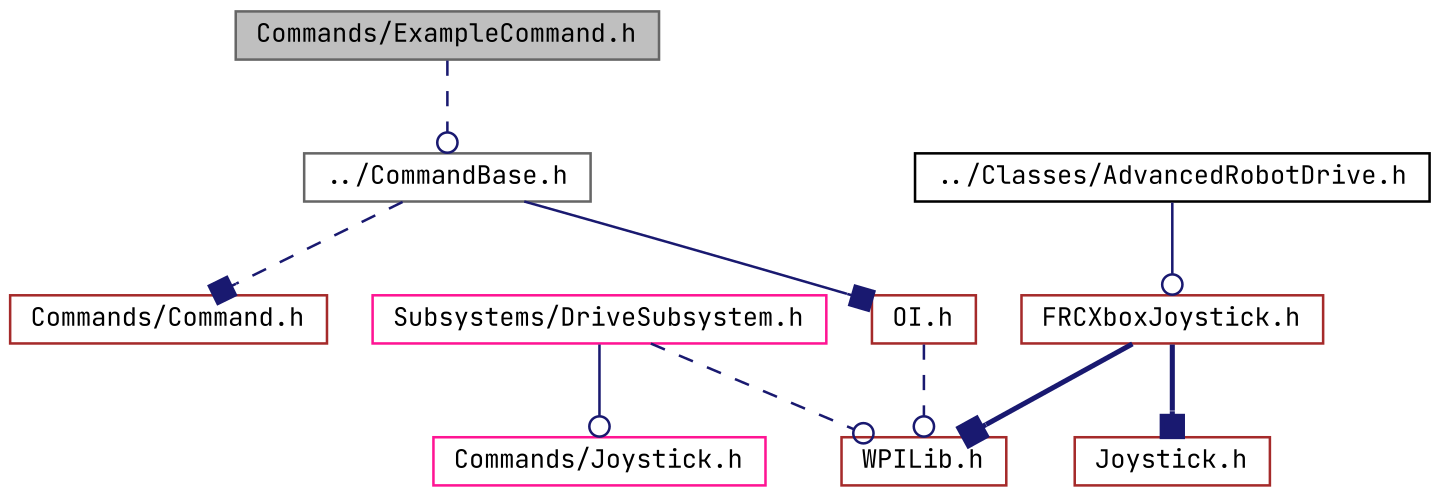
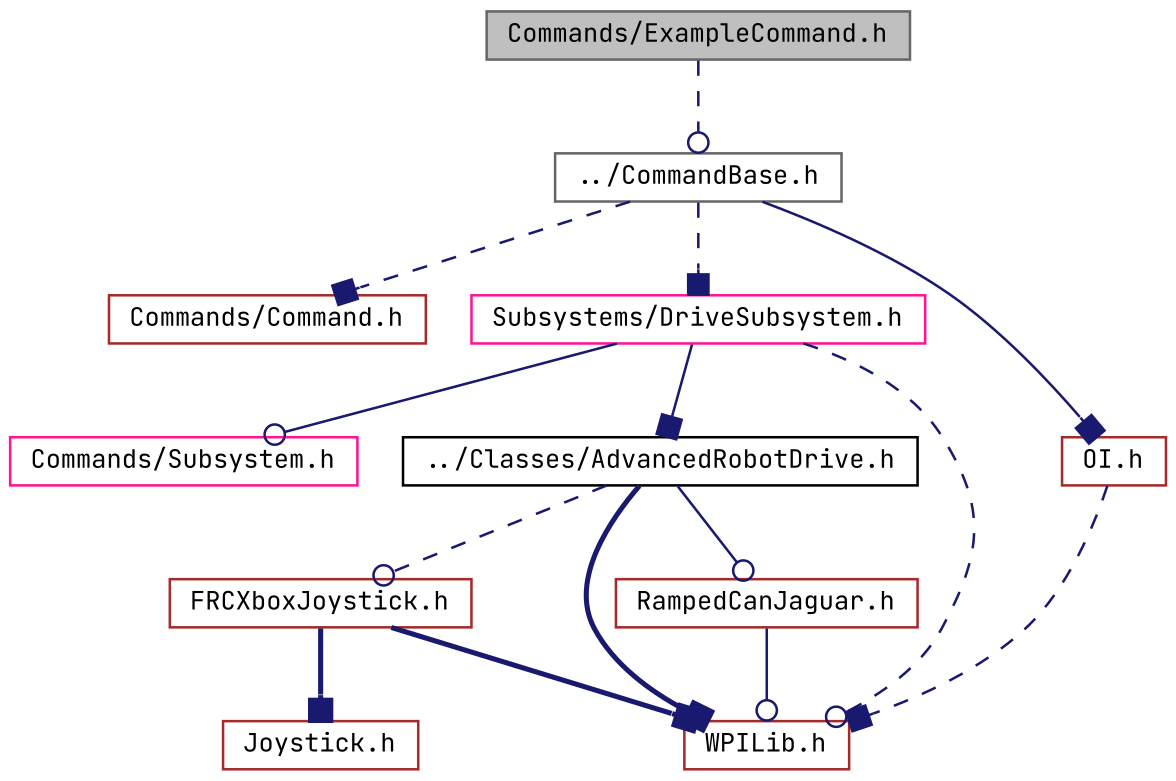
edge "../CommandBase.h" -> "Subsystems/DriveSubsystem.h": added
edge "../Classes/AdvancedRobotDrive.h" -> "FRCXboxJoystick.h": style solid -> dashed
edge "Subsystems/DriveSubsystem.h" -> "../Classes/AdvancedRobotDrive.h": added
edge "OI.h" -> "WPILib.h": arrowhead odot -> box
node "Commands/Joystick.h": label "Commands/Joystick.h" -> "Commands/Subsystem.h"
node "RampedCanJaguar.h": added
edge "../Classes/AdvancedRobotDrive.h" -> "WPILib.h": added
